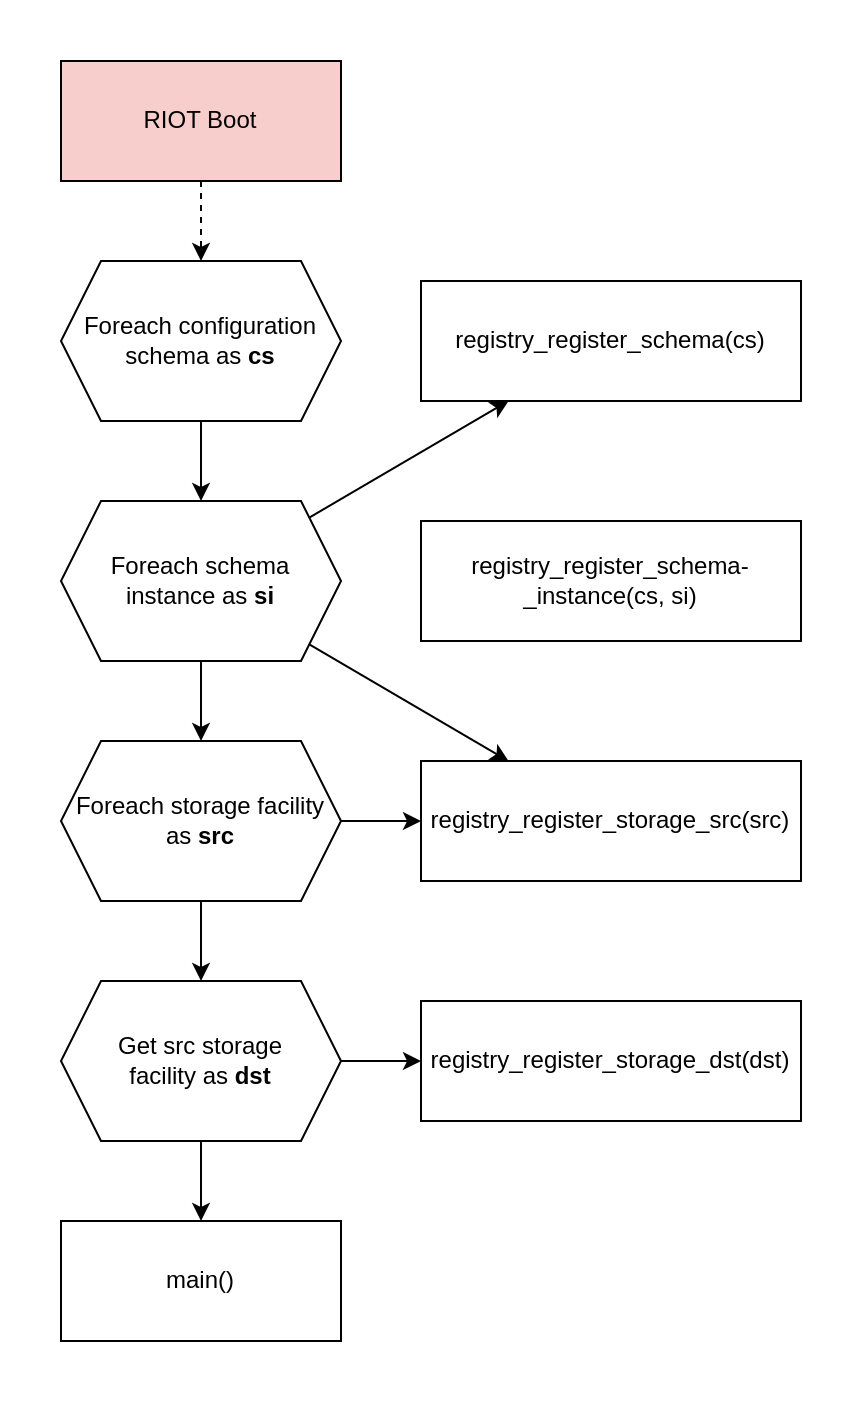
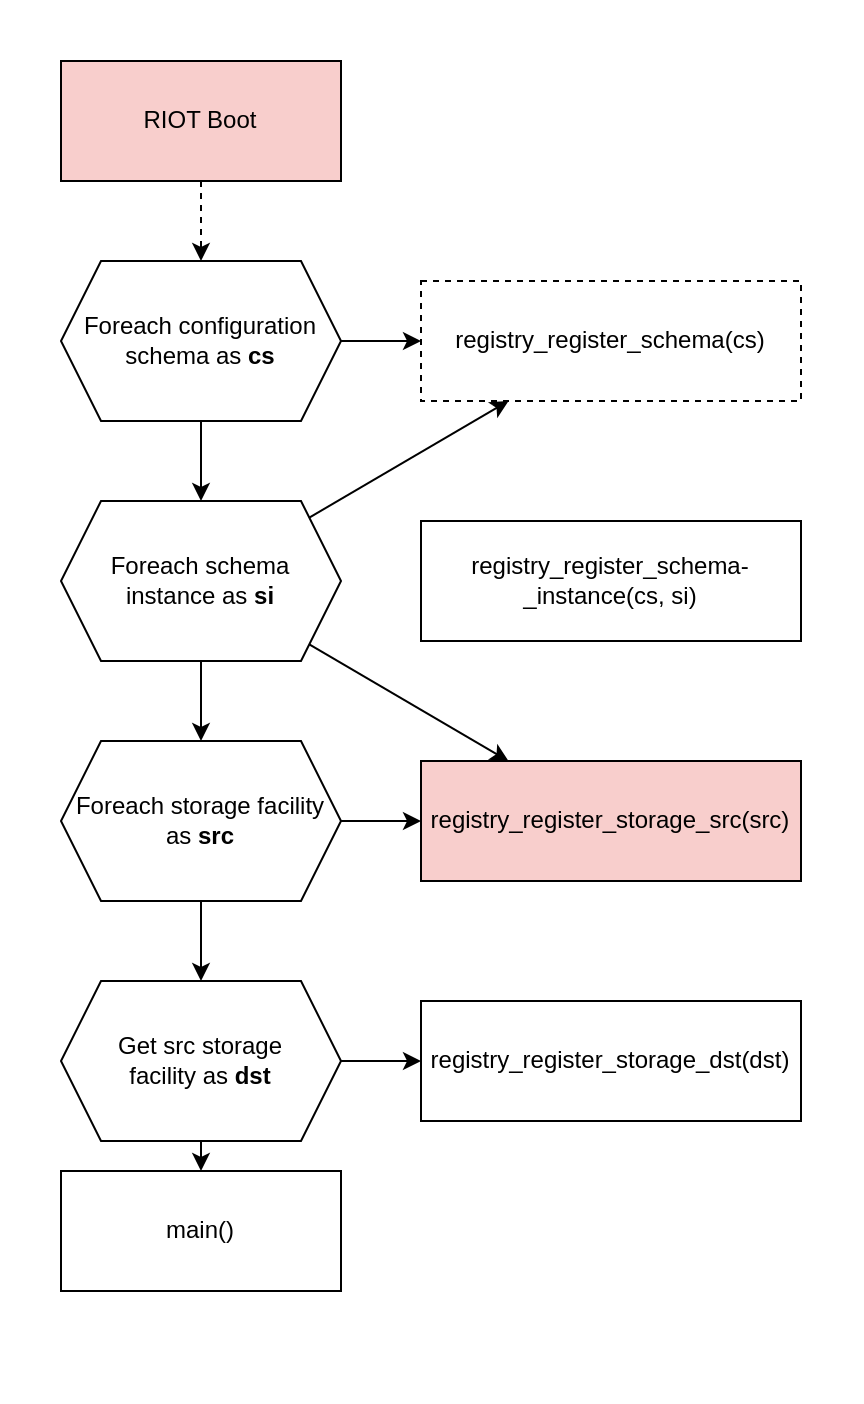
edge "Foreach configuration schema as cs" -> "registry_register_schema(cs)": added
node "registry_register_schema(cs)": style solid -> dashed
node "registry_register_storage_src(src)": fillcolor #ffffff -> #f8cecc
node "main()": moved (201, 1281) -> (201, 1231)
